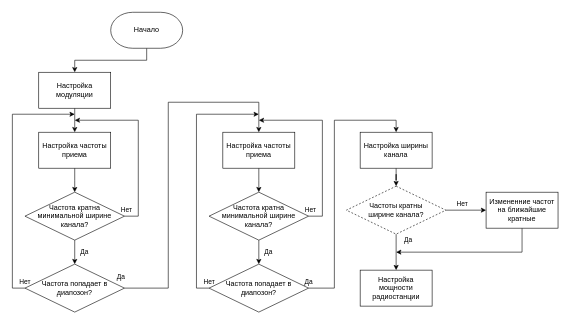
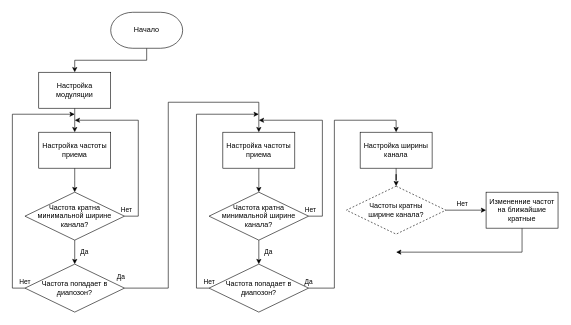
edge "Частоты кратны ширине канала?" -> "Настройка мощности радиостанции": removed, label "Да"
node "Настройка мощности радиостанции": removed
